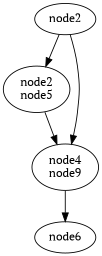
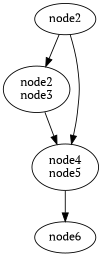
node "node2 node5": label "node2 node5" -> "node2 node3"
node "node4 node9": label "node4 node9" -> "node4 node5"
